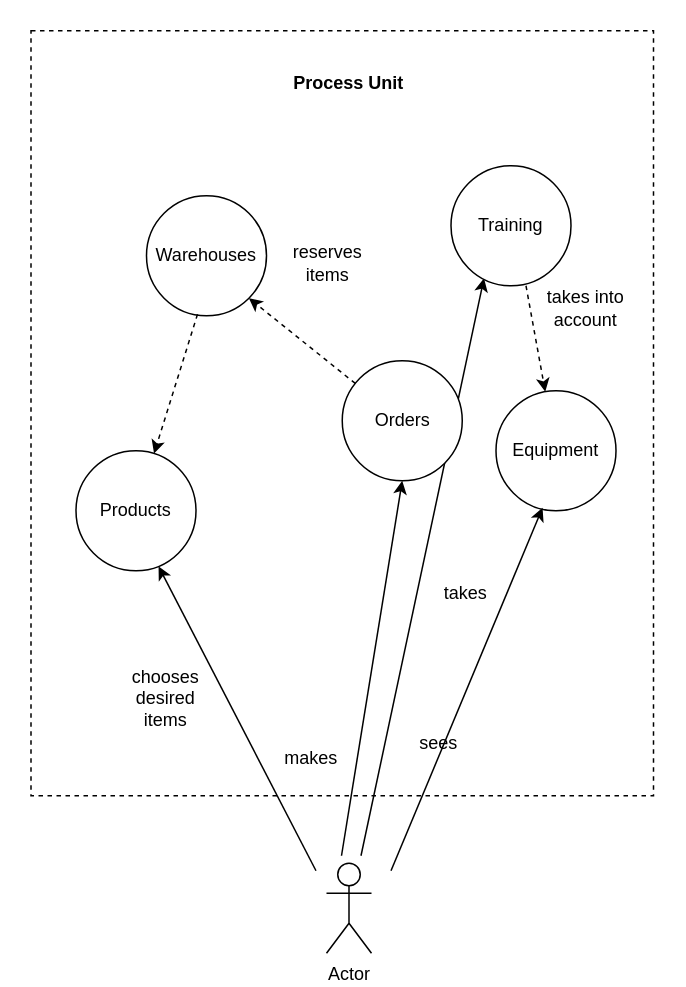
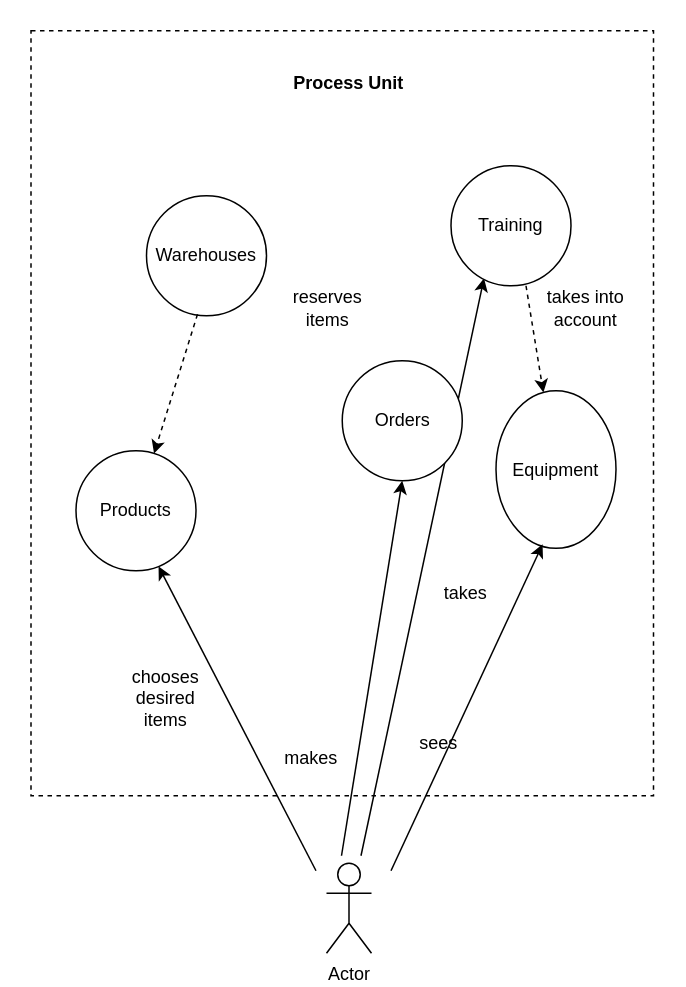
node "reserves items": moved (327, 263) -> (327, 308)
edge "Orders" -> "Warehouses": removed
node "Equipment": size 120x120 -> 120x158
